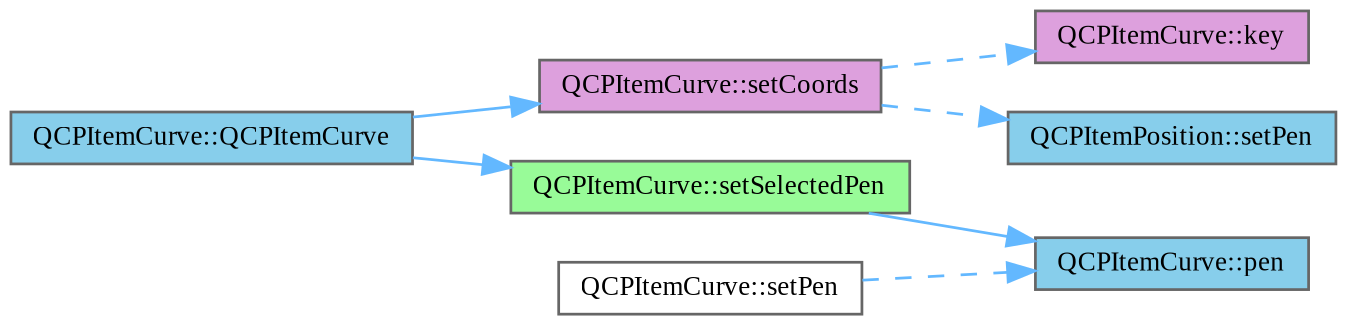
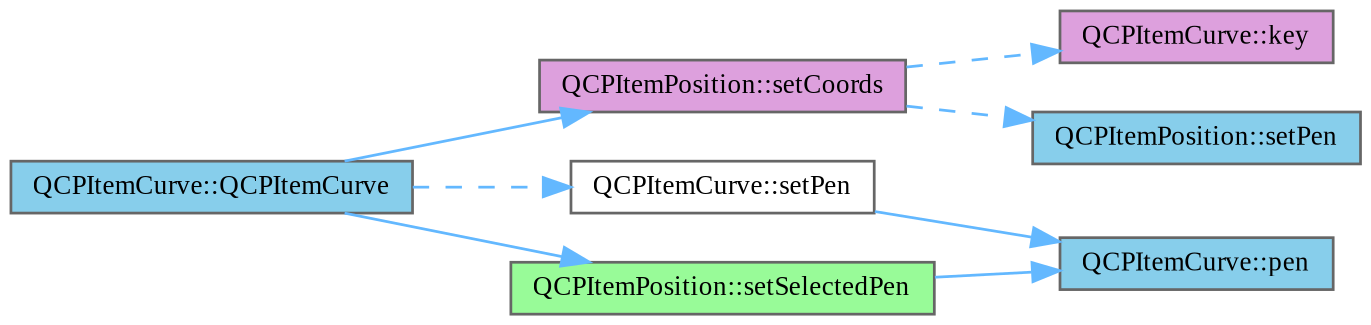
node "QCPItemCurve::setCoords": label "QCPItemCurve::setCoords" -> "QCPItemPosition::setCoords"
edge "QCPItemCurve::QCPItemCurve" -> "QCPItemCurve::setPen": added
node "QCPItemCurve::setSelectedPen": label "QCPItemCurve::setSelectedPen" -> "QCPItemPosition::setSelectedPen"
edge "QCPItemCurve::setPen" -> "QCPItemCurve::pen": style dashed -> solid
